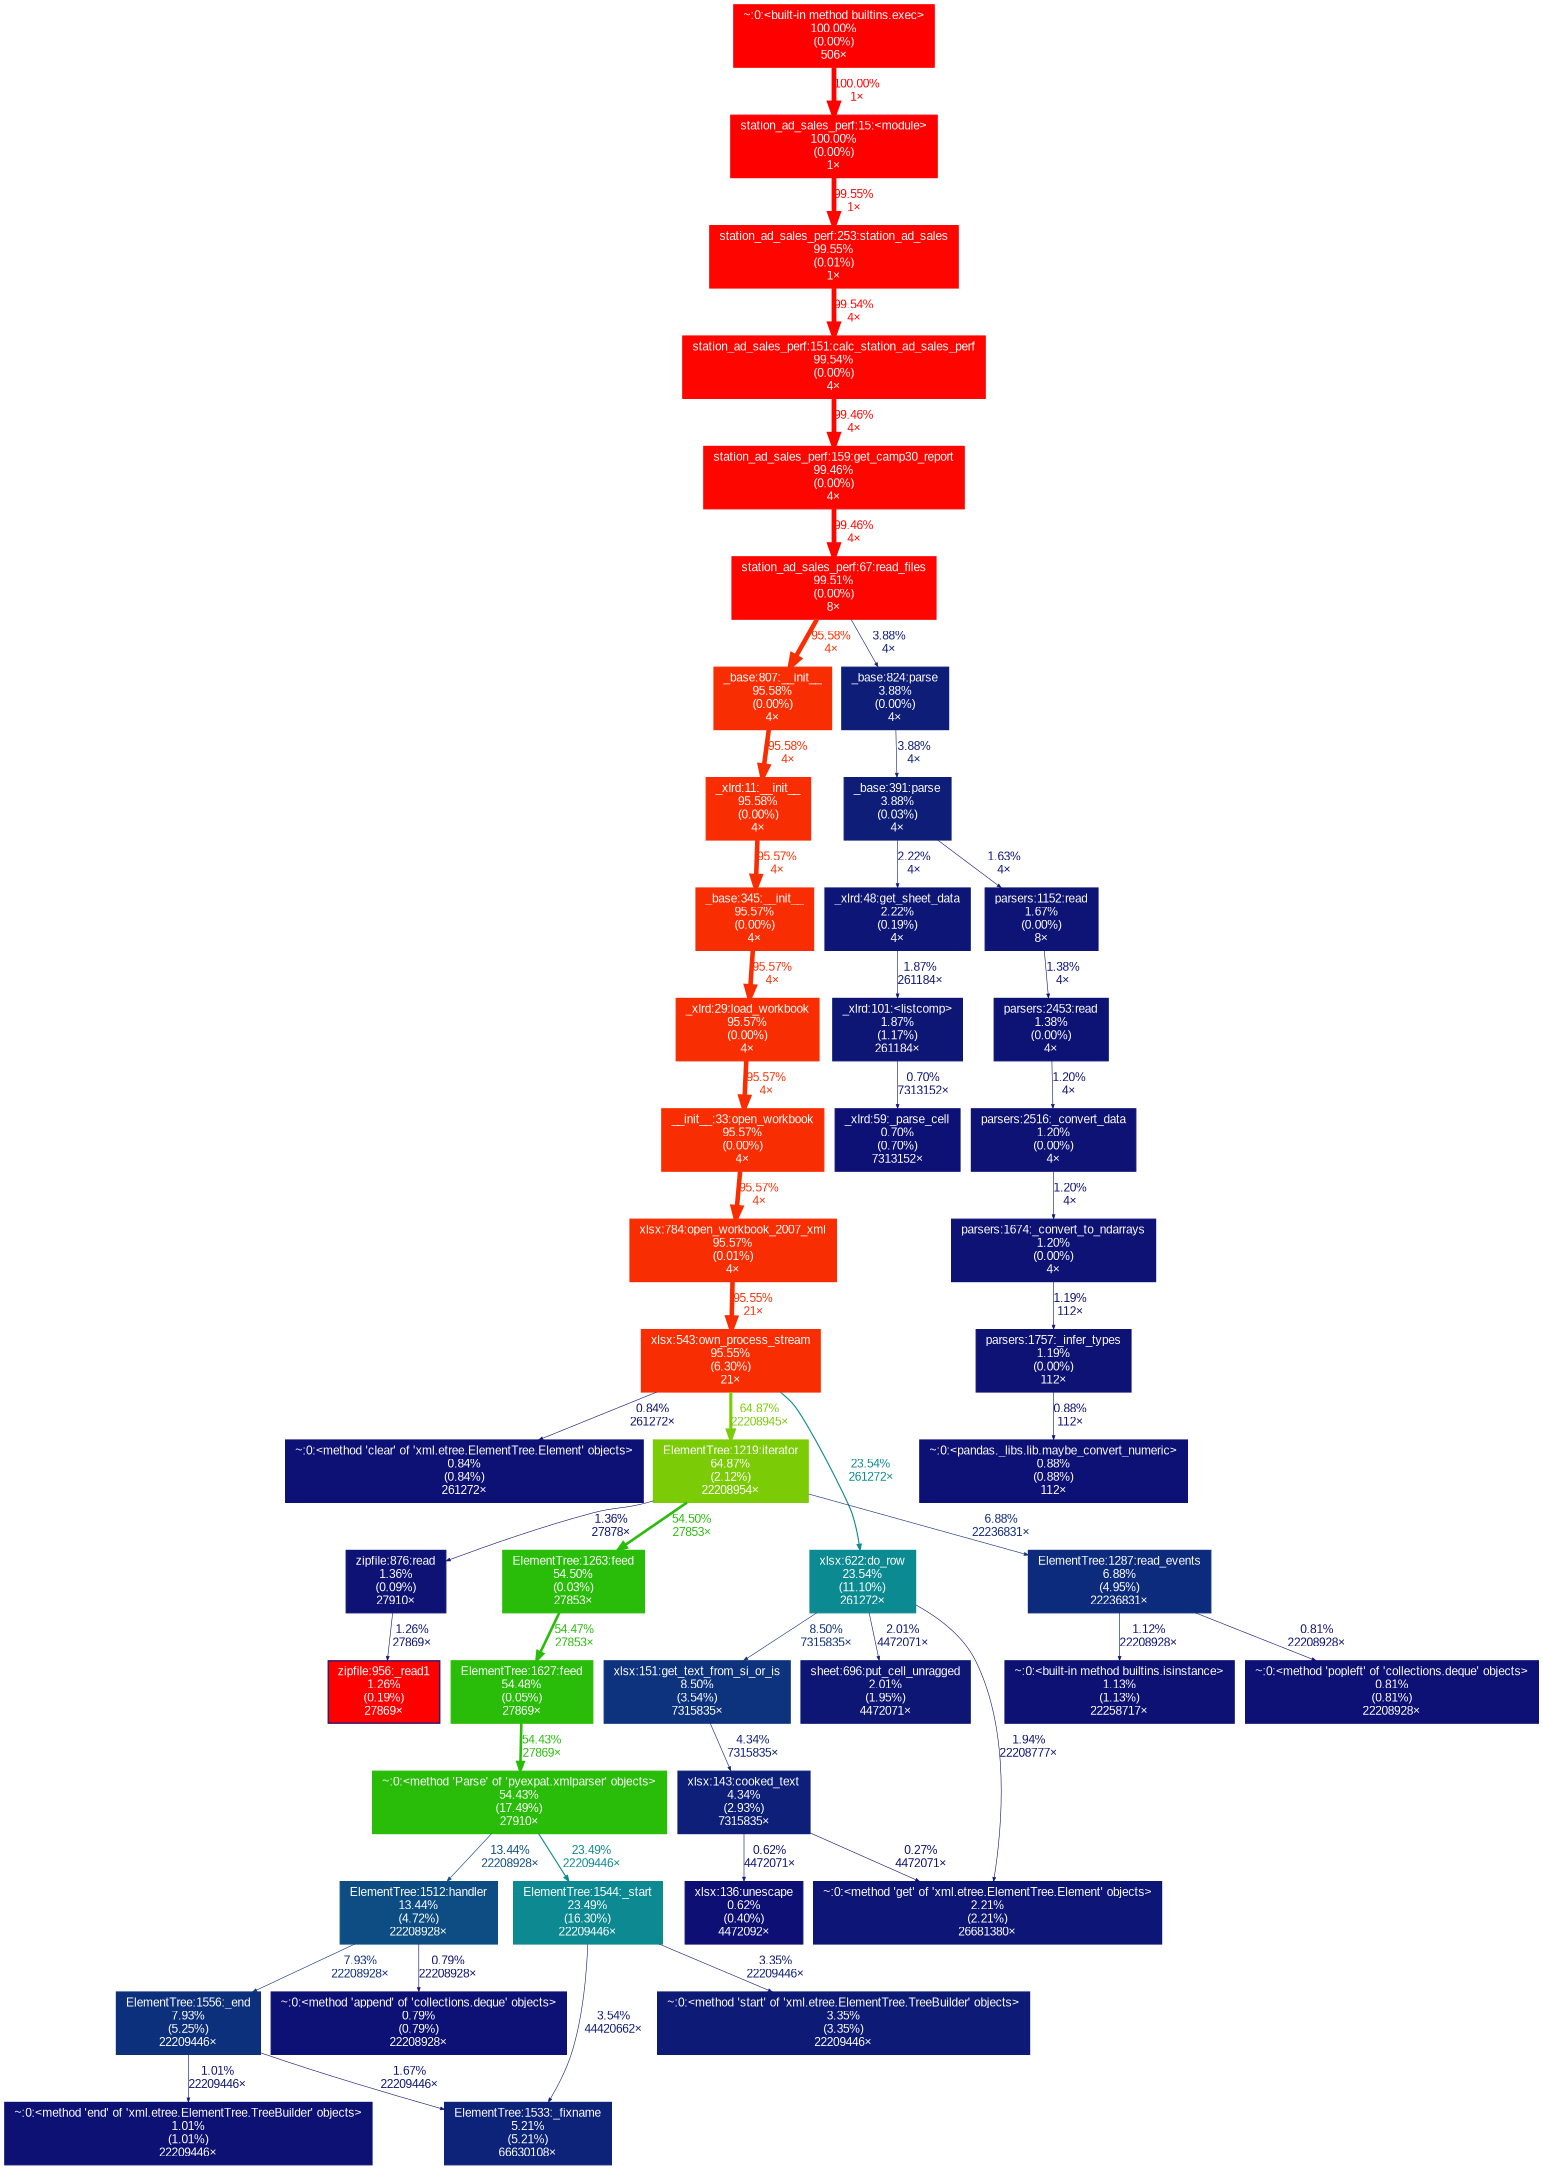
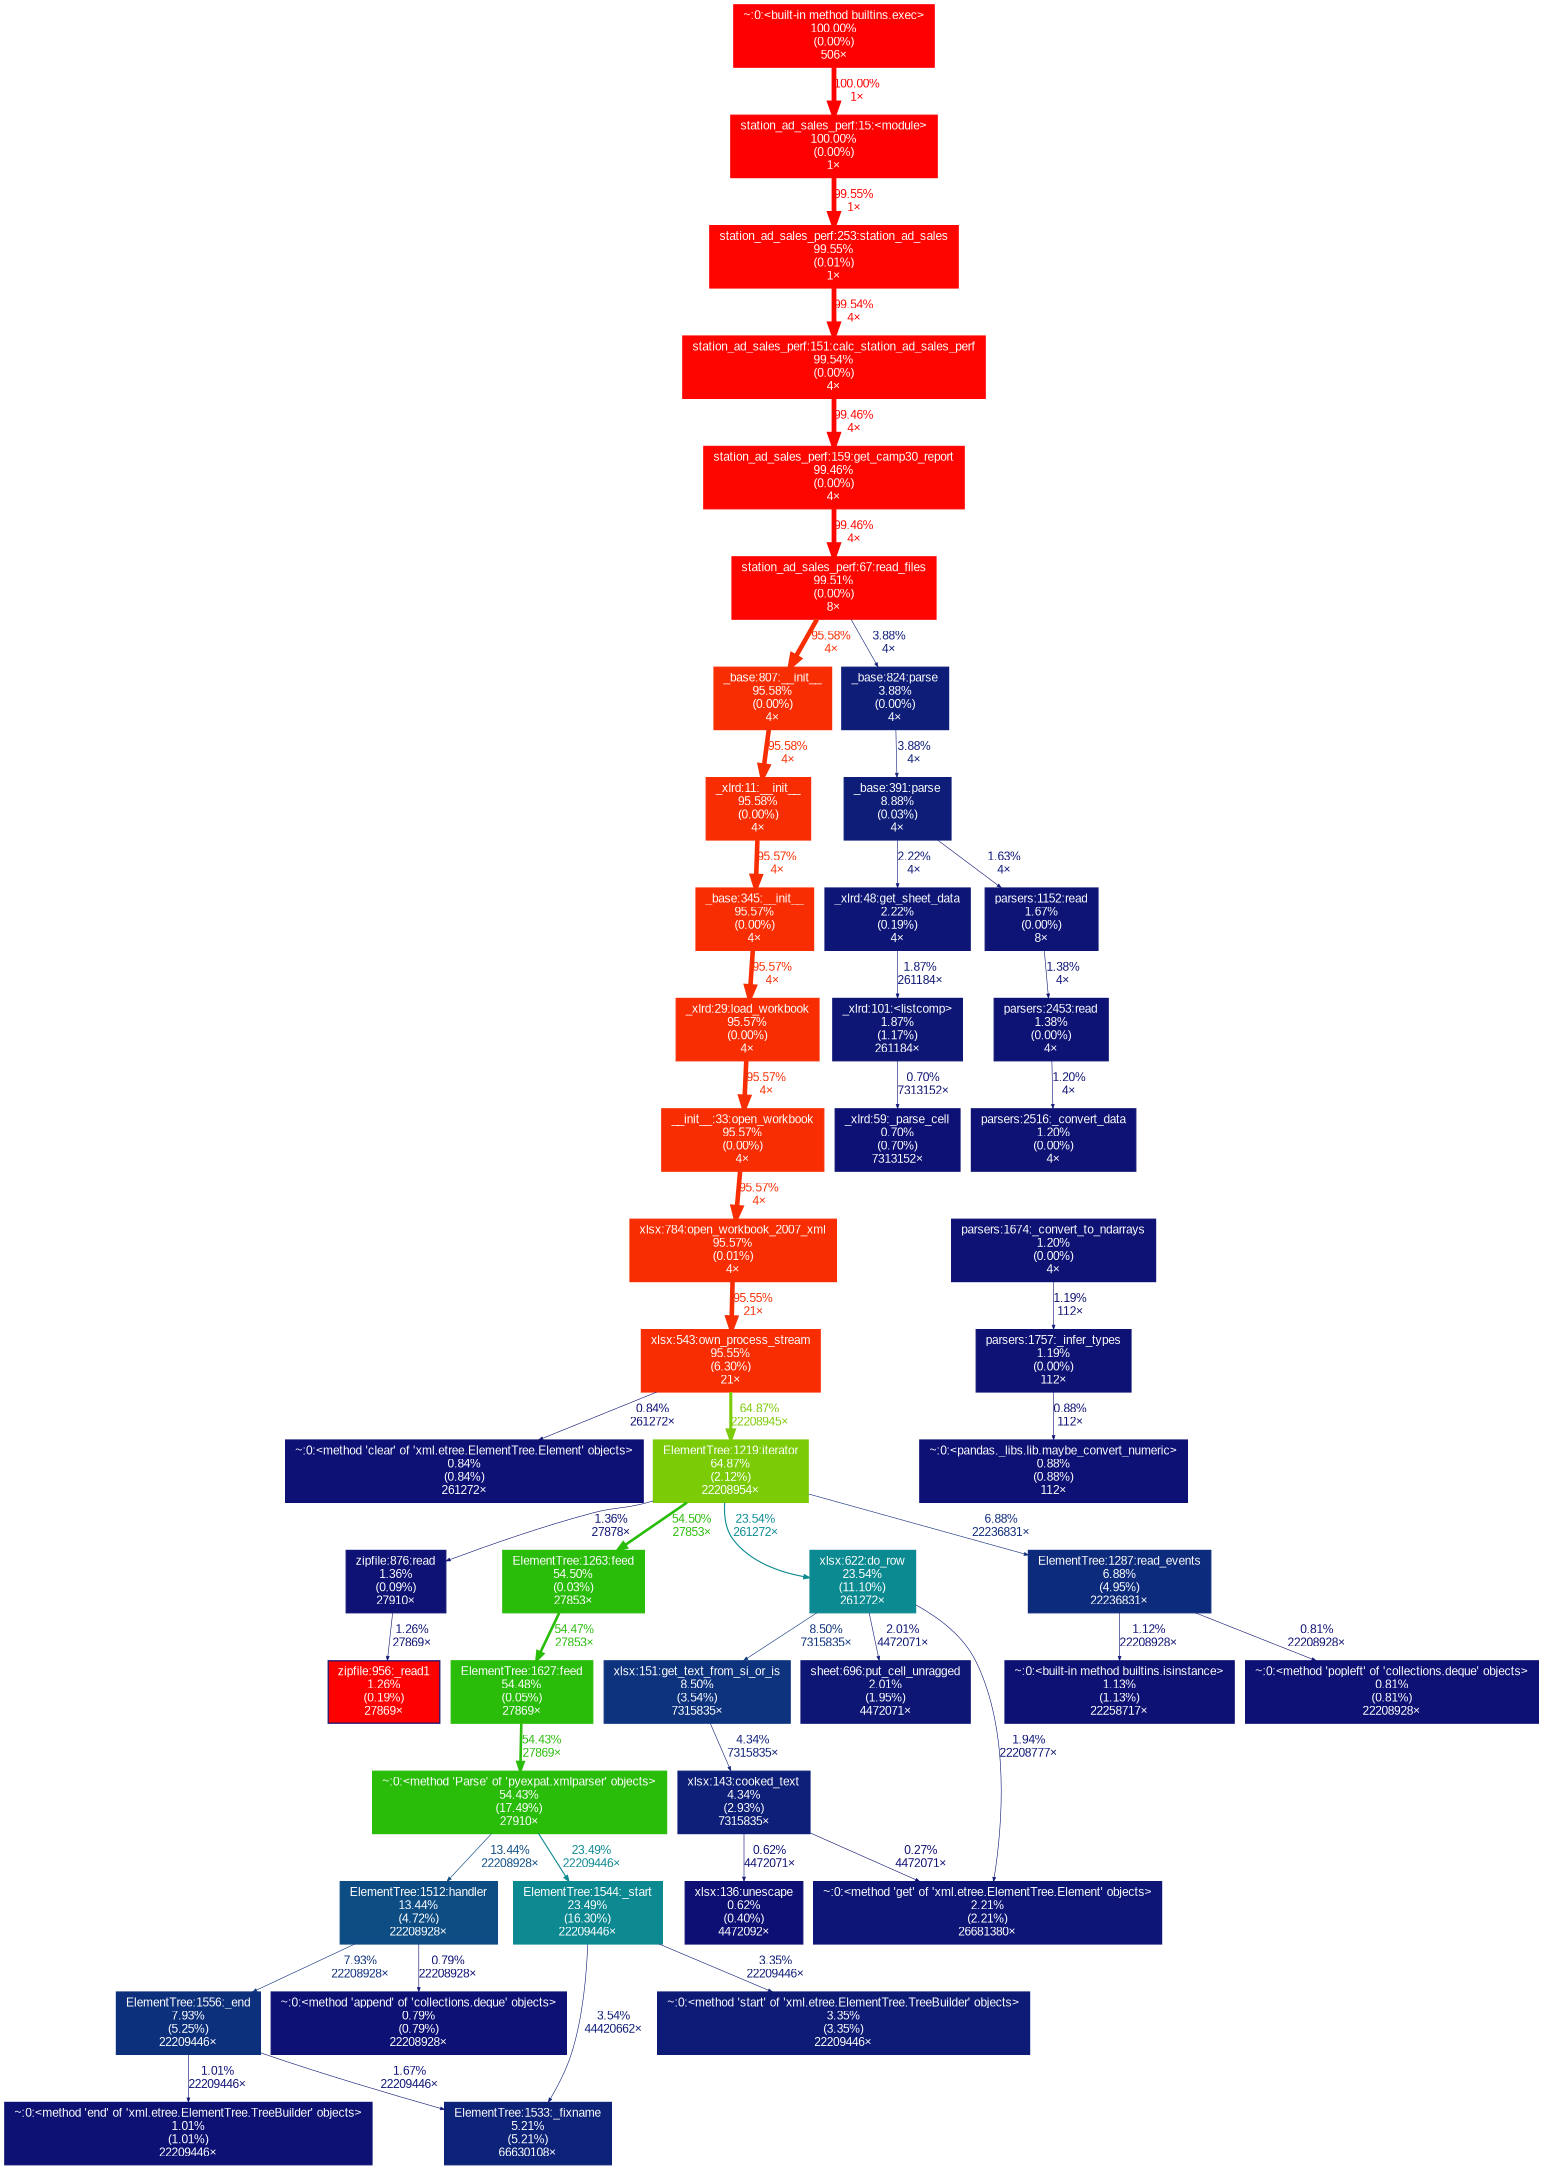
node "_base:391:parse 3.88% (0.03%) 4×": label "_base:391:parse 3.88% (0.03%) 4×" -> "_base:391:parse 8.88% (0.03%) 4×"
edge "parsers:2516:_convert_data 1.20% (0.00%) 4×" -> "parsers:1674:_convert_to_ndarrays 1.20% (0.00%) 4×": removed, label "1.20% 4×"
edge "xlsx:543:own_process_stream 95.55% (6.30%) 21×" -> "xlsx:622:do_row 23.54% (11.10%) 261272×": now "ElementTree:1219:iterator 64.87% (2.12%) 22208954×" -> "xlsx:622:do_row 23.54% (11.10%) 261272×"
